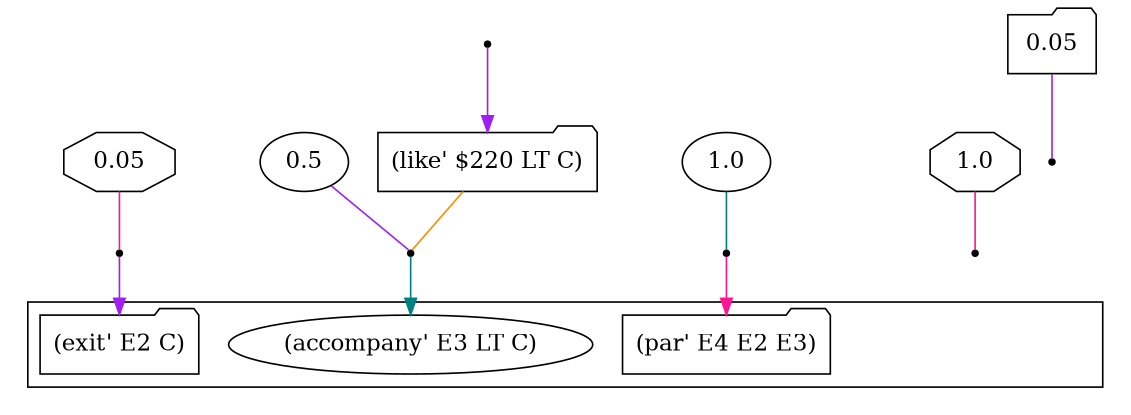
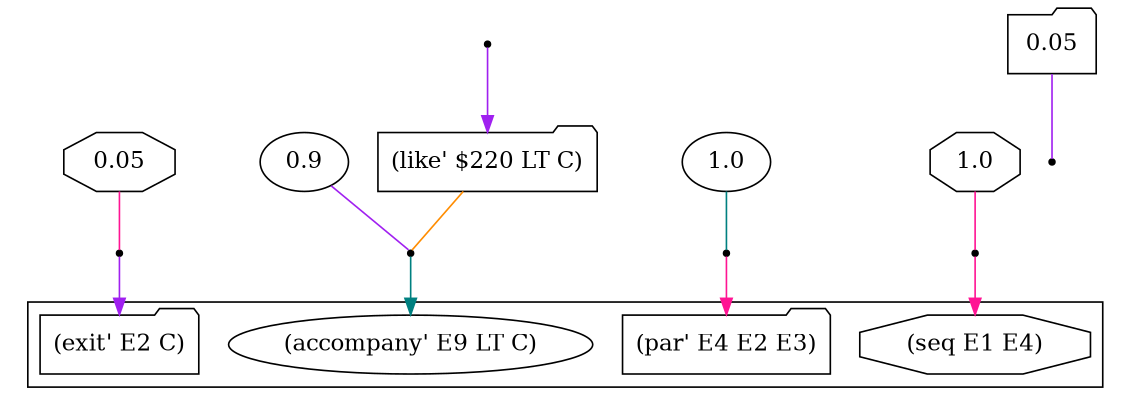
node "0.5": label "0.5" -> "0.9"
node "(accompany' E3 LT C)": label "(accompany' E3 LT C)" -> "(accompany' E9 LT C)"
node "(seq E1 E4)": added
